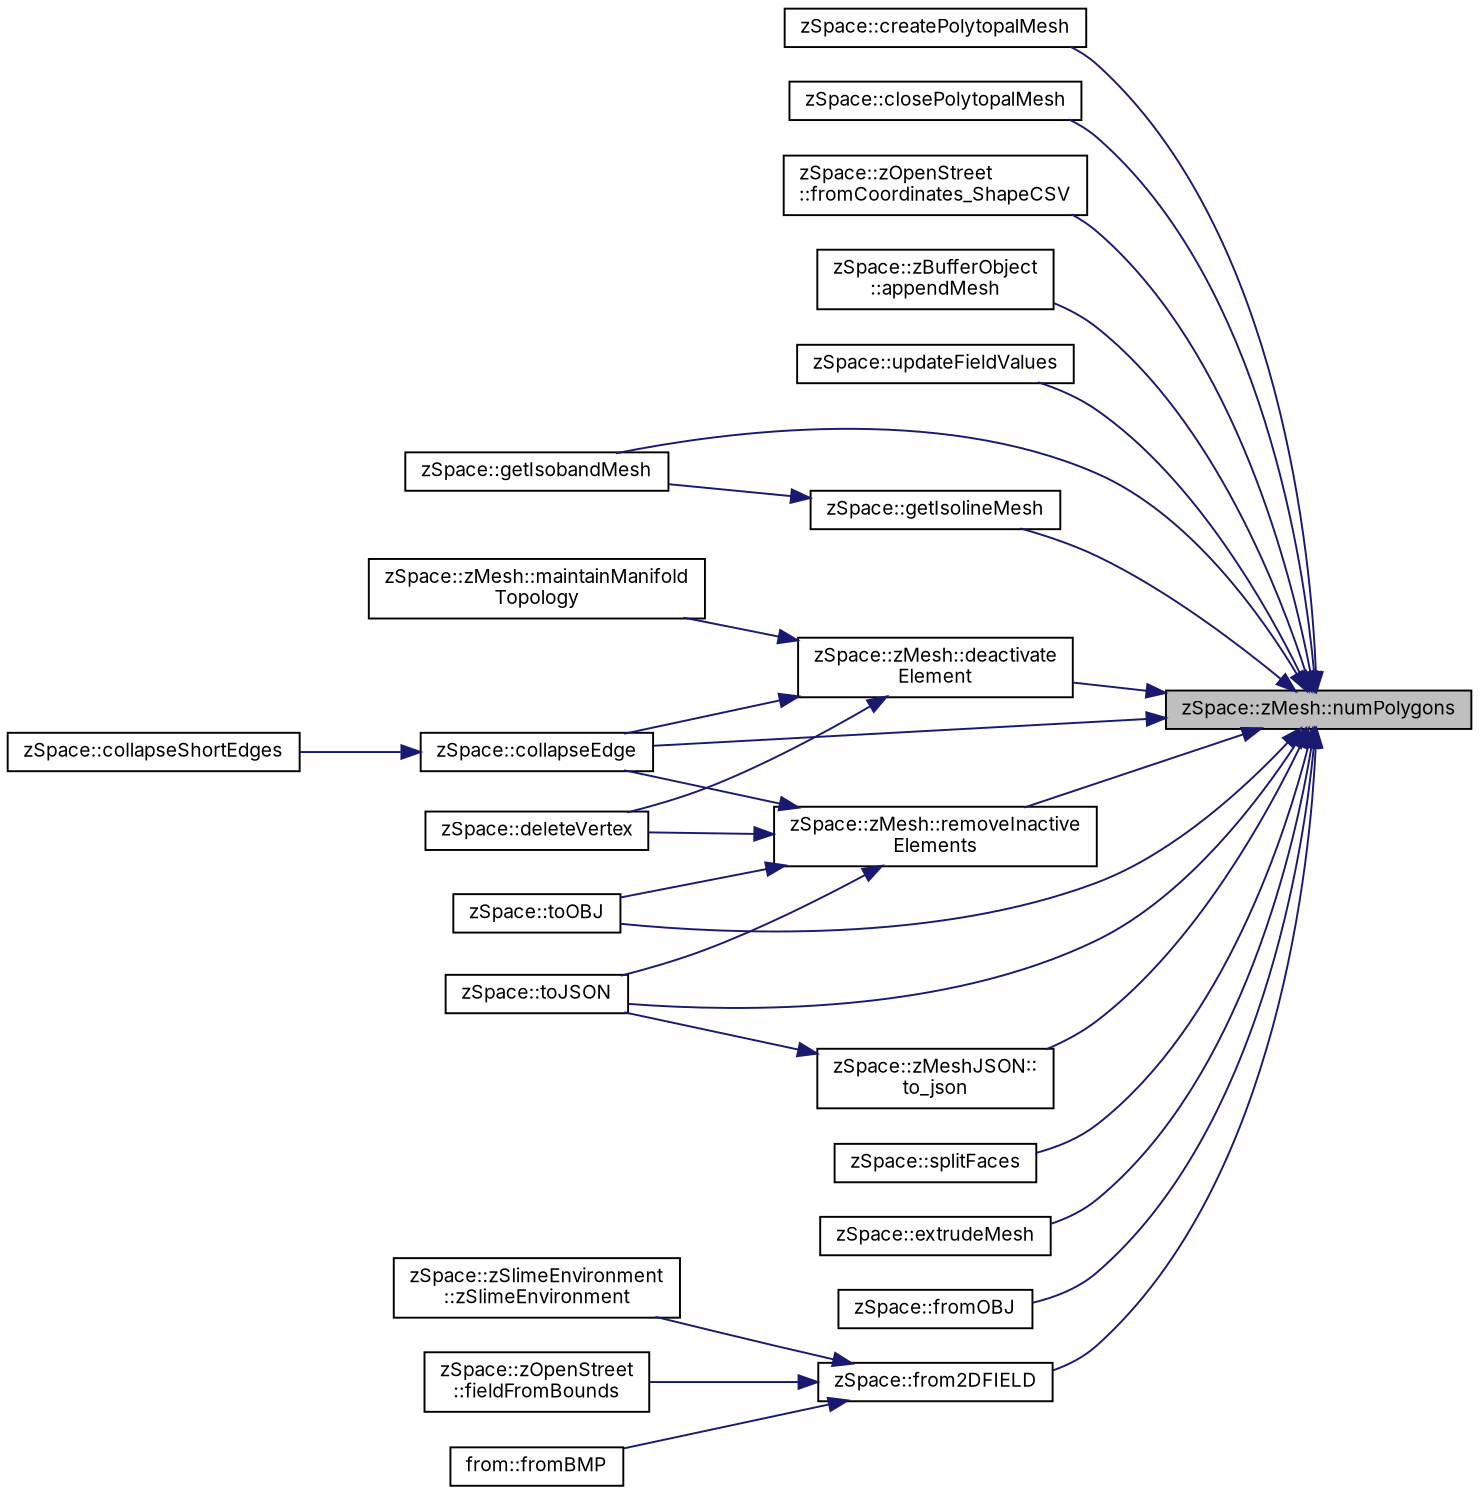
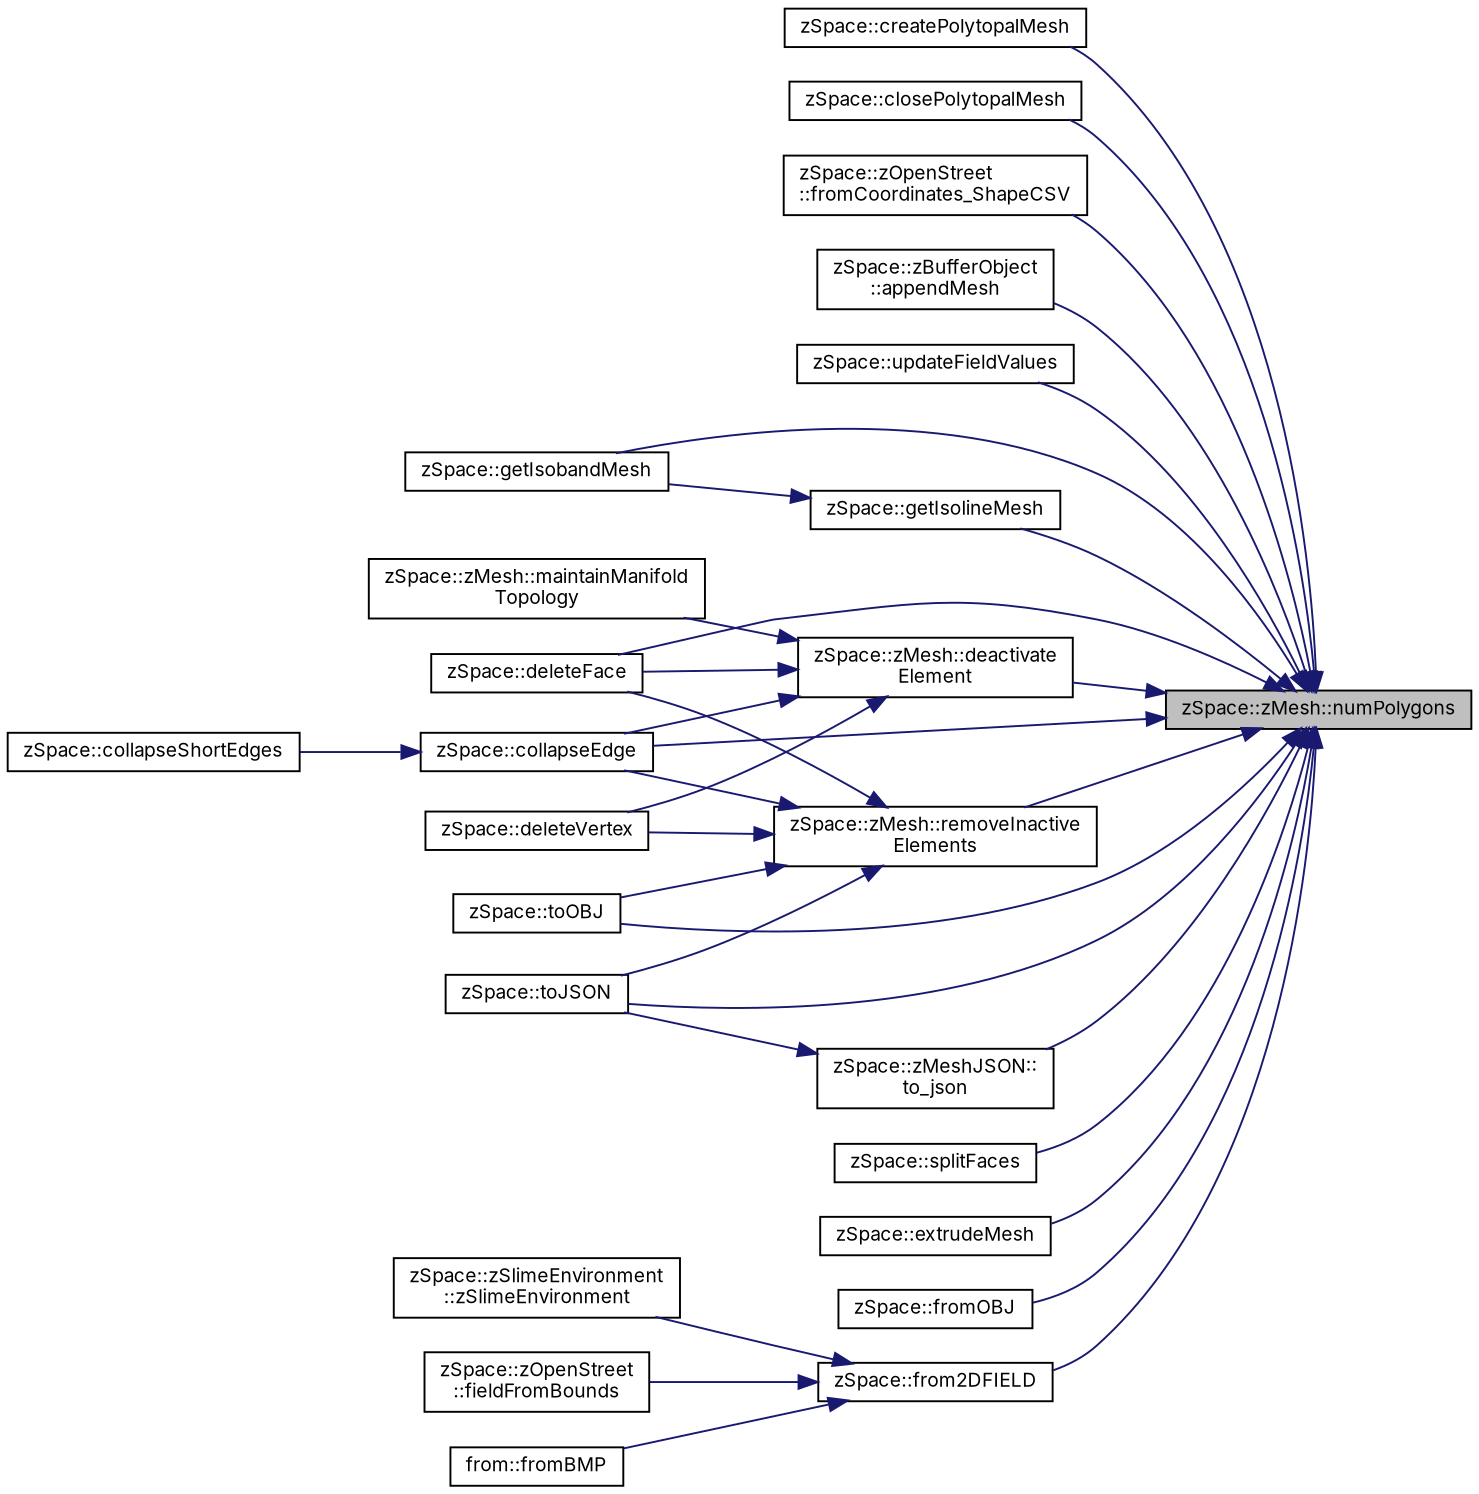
node "zSpace::deleteFace": added
